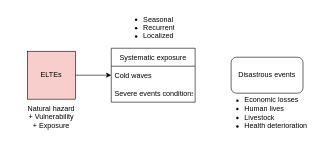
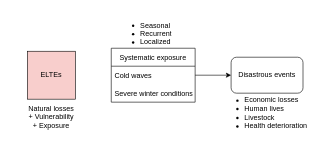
node "Seasonal Recurrent Localized": moved (147, 24) -> (144, 30)
edge "ELTEs" -> "Systematic exposure": removed
edge "Systematic exposure" -> "Disastrous events": added
node "Severe events conditions": label "Severe events conditions" -> "Severe winter conditions"
node "Natural hazard + Vulnerability + Exposure": label "Natural hazard + Vulnerability + Exposure" -> "Natural losses + Vulnerability + Exposure"
